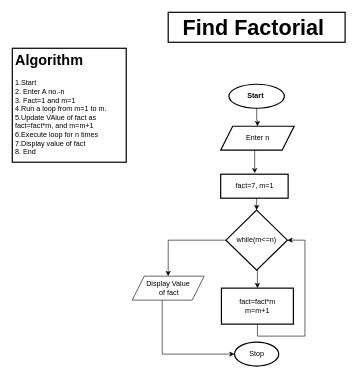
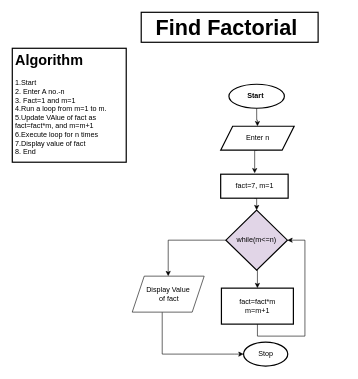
node "Find Factorial": moved (257, 27) -> (230, 27)
node "while(m<=n)": fillcolor #ffffff -> #e1d5e7
node "Display Value of fact": size 72x24 -> 72x36
node "Stop": moved (257, 354) -> (266, 354)
